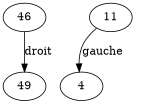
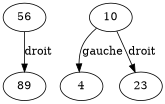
node "46": label "46" -> "56"
node "11": label "11" -> "10"
node "49": label "49" -> "89"
node "23": added
